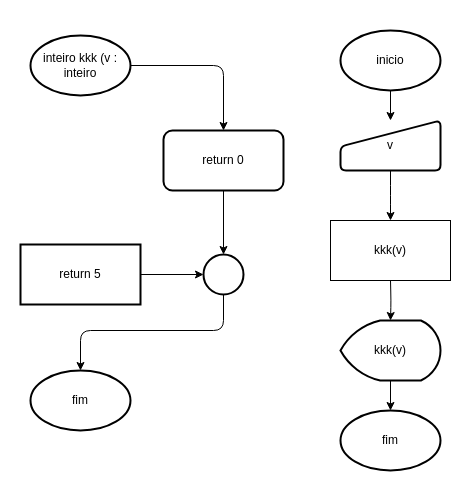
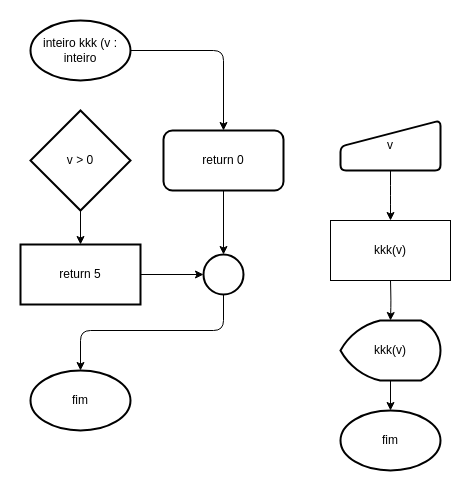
node "inicio": removed
node "inteiro kkk (v : inteiro": moved (81, 66) -> (81, 51)
edge "inicio" -> "v": removed
node "v > 0": added
edge "v > 0" -> "return 5": added
